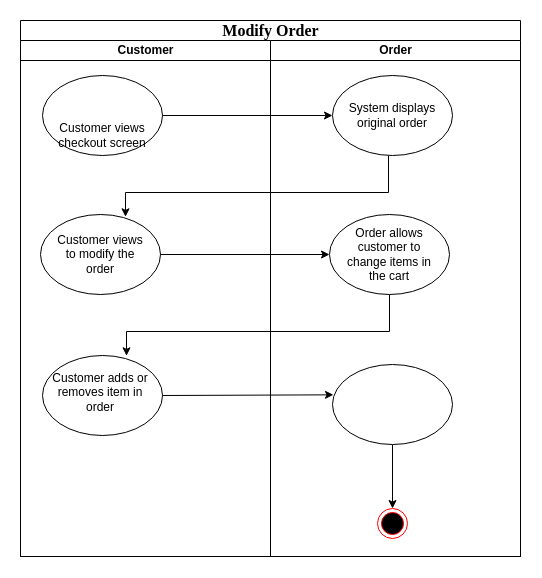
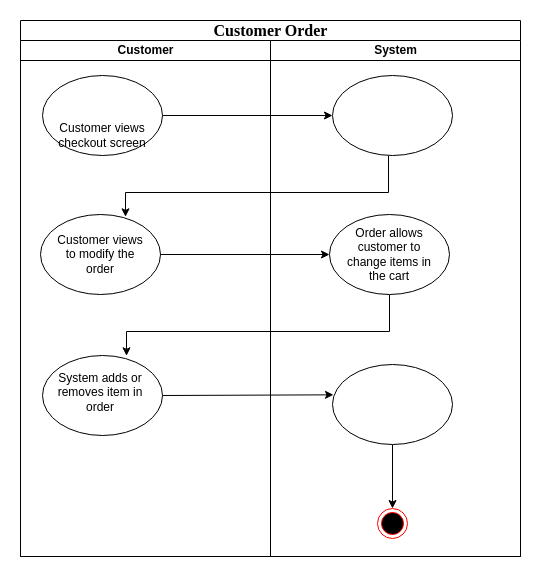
node "Modify Order": label "Modify Order" -> "Customer Order"
node "Order": label "Order" -> "System"
node "System displays original order": removed
node "Customer adds or removes item in order": label "Customer adds or removes item in order" -> "System adds or removes item in order"
